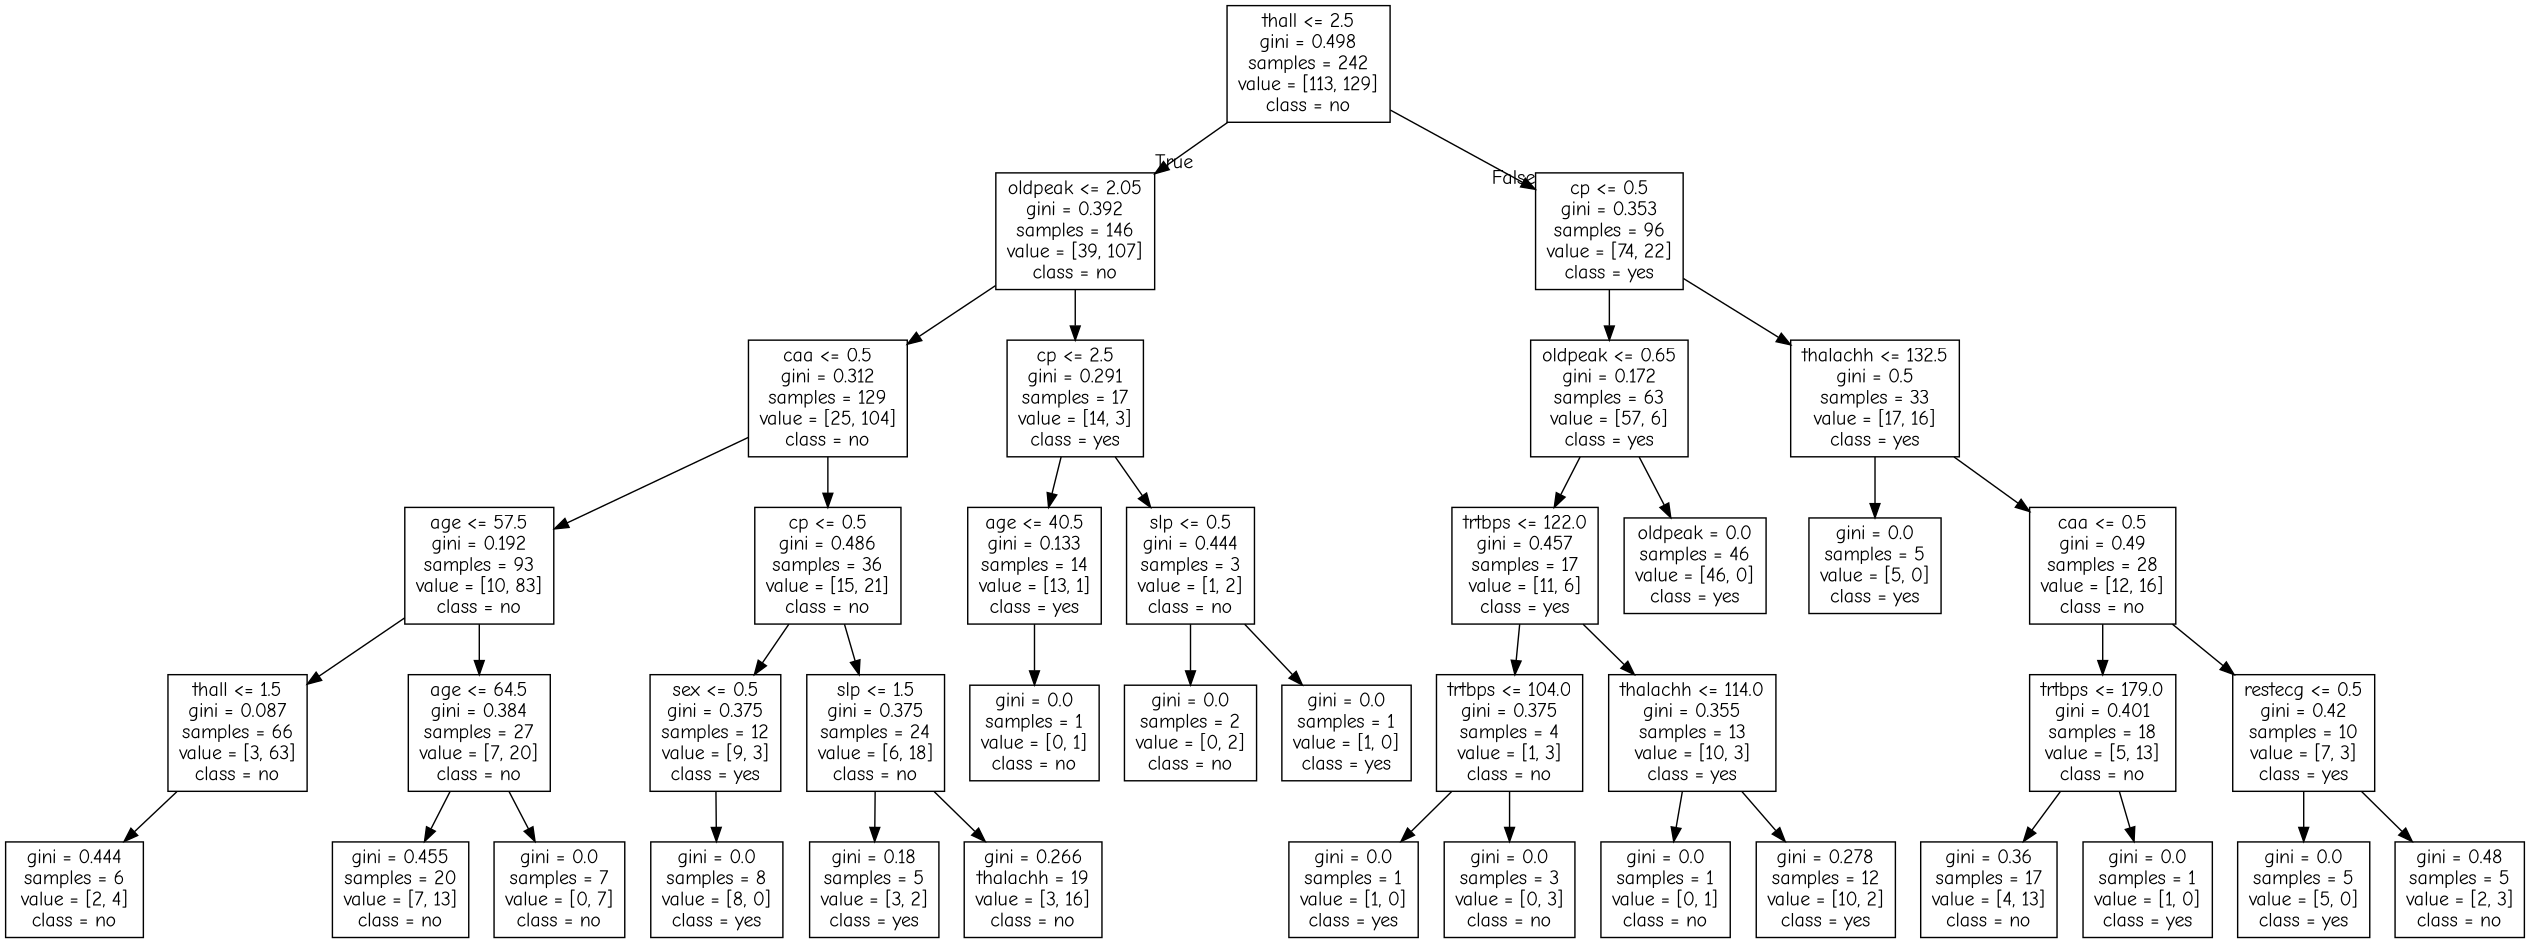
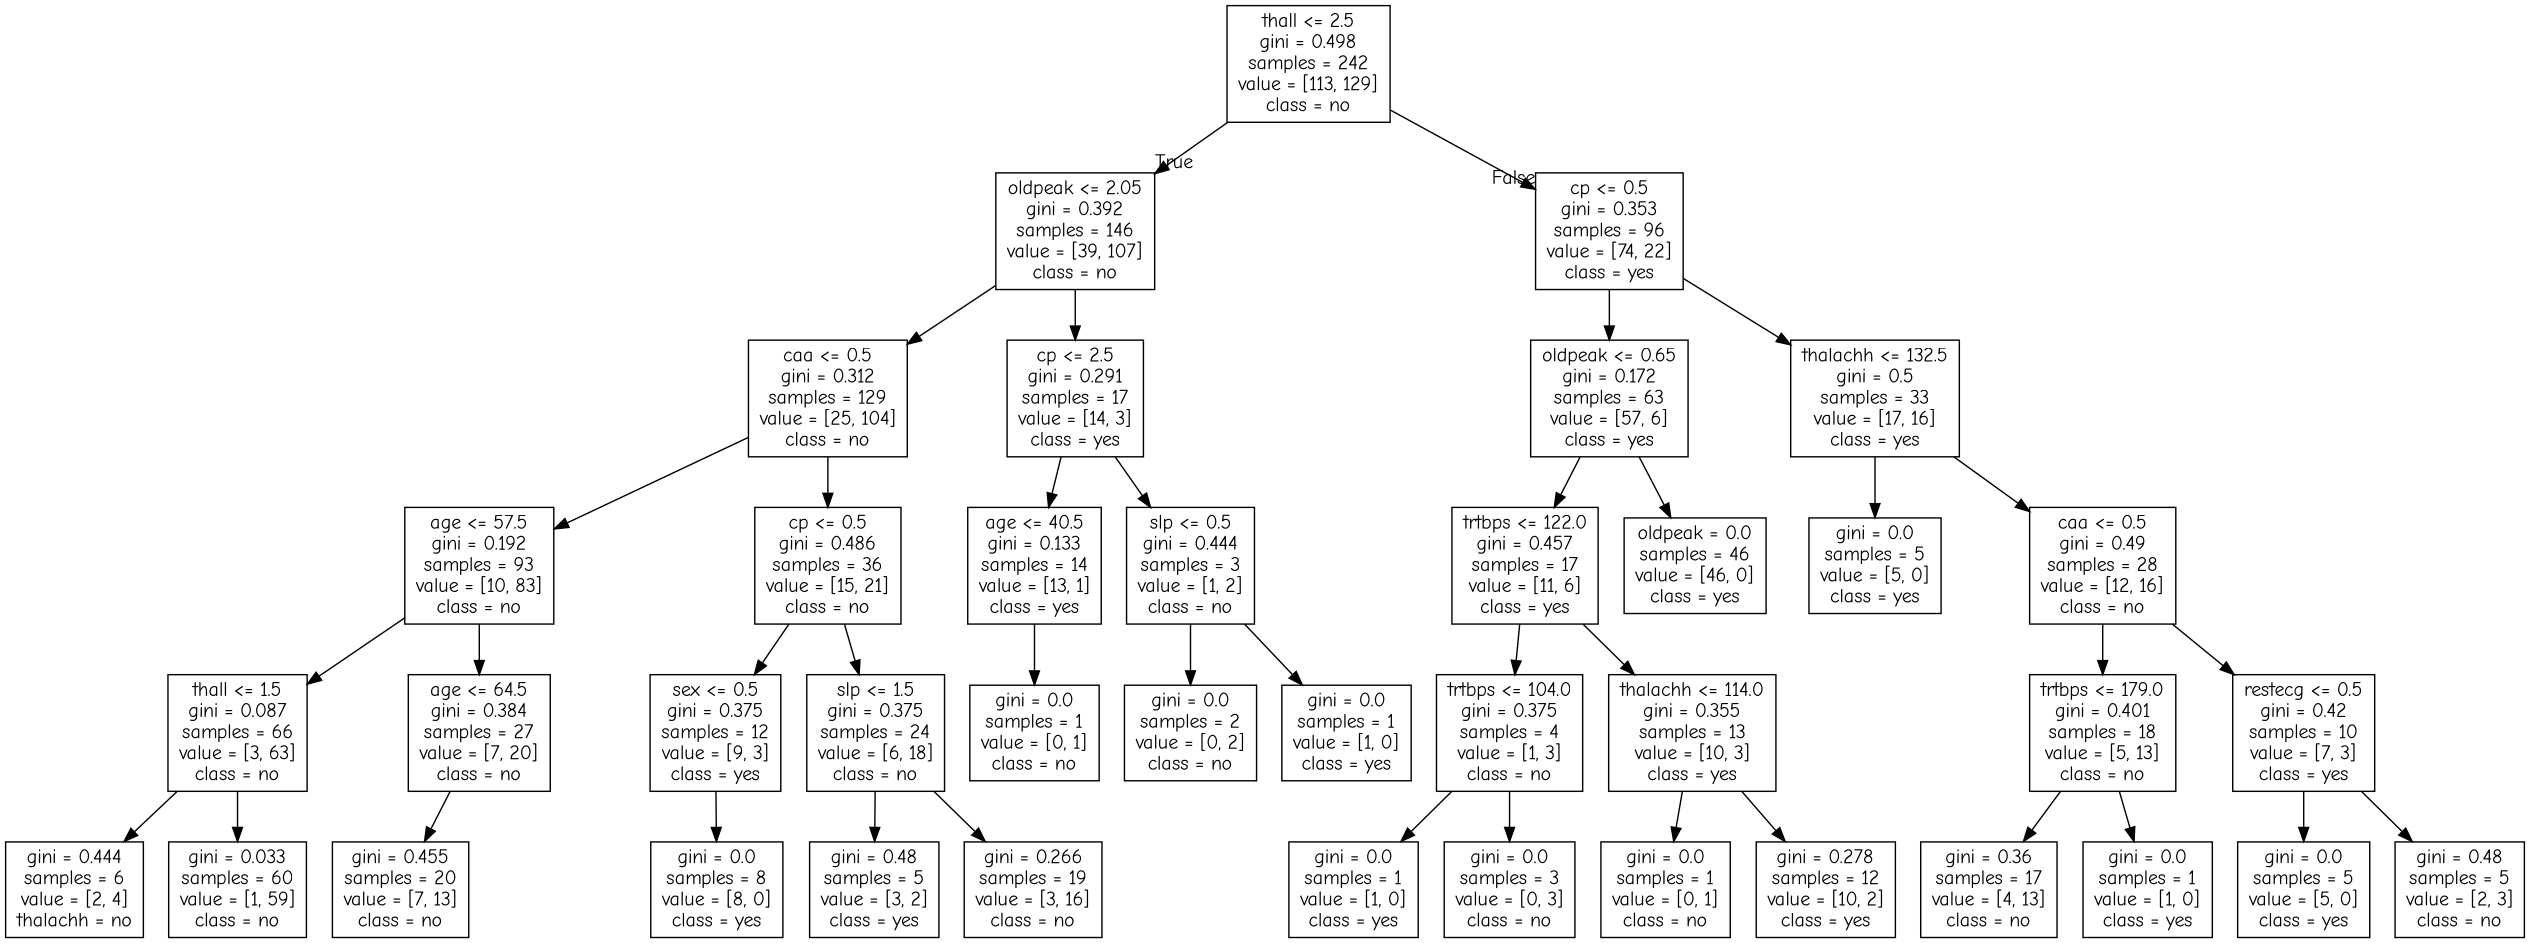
node "gini = 0.444 samples = 6 value = [2, 4] class = no": label "gini = 0.444 samples = 6 value = [2, 4] class = no" -> "gini = 0.444 samples = 6 value = [2, 4] thalachh = no"
node "gini = 0.033 samples = 60 value = [1, 59] class = no": added
node "gini = 0.0 samples = 7 value = [0, 7] class = no": removed
node "gini = 0.18 samples = 5 value = [3, 2] class = yes": label "gini = 0.18 samples = 5 value = [3, 2] class = yes" -> "gini = 0.48 samples = 5 value = [3, 2] class = yes"
node "gini = 0.266 thalachh = 19 value = [3, 16] class = no": label "gini = 0.266 thalachh = 19 value = [3, 16] class = no" -> "gini = 0.266 samples = 19 value = [3, 16] class = no"
